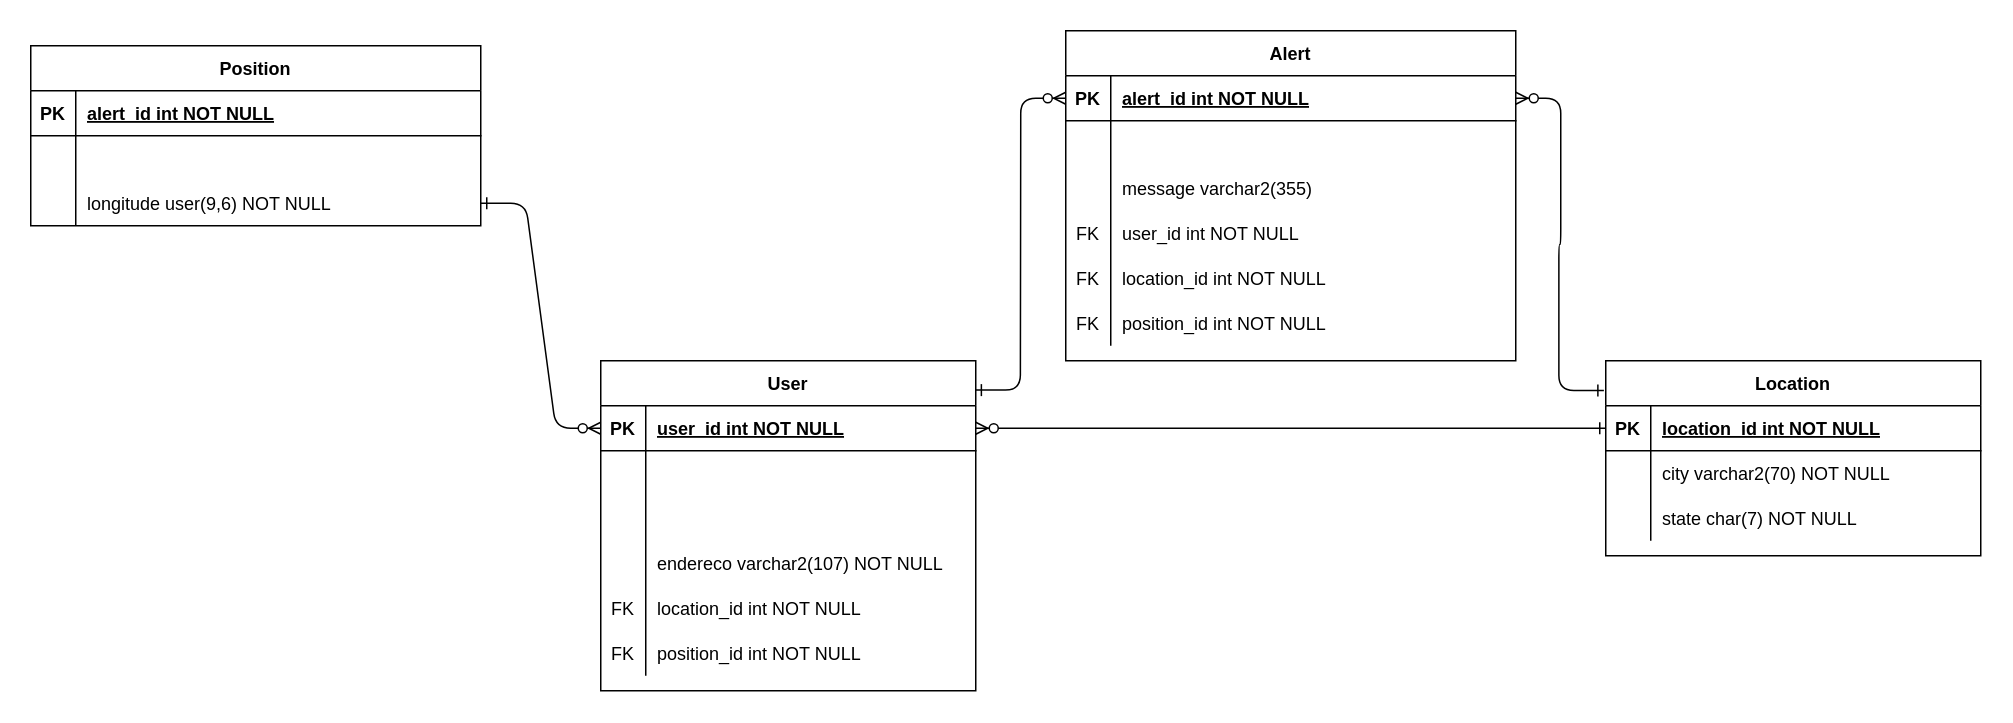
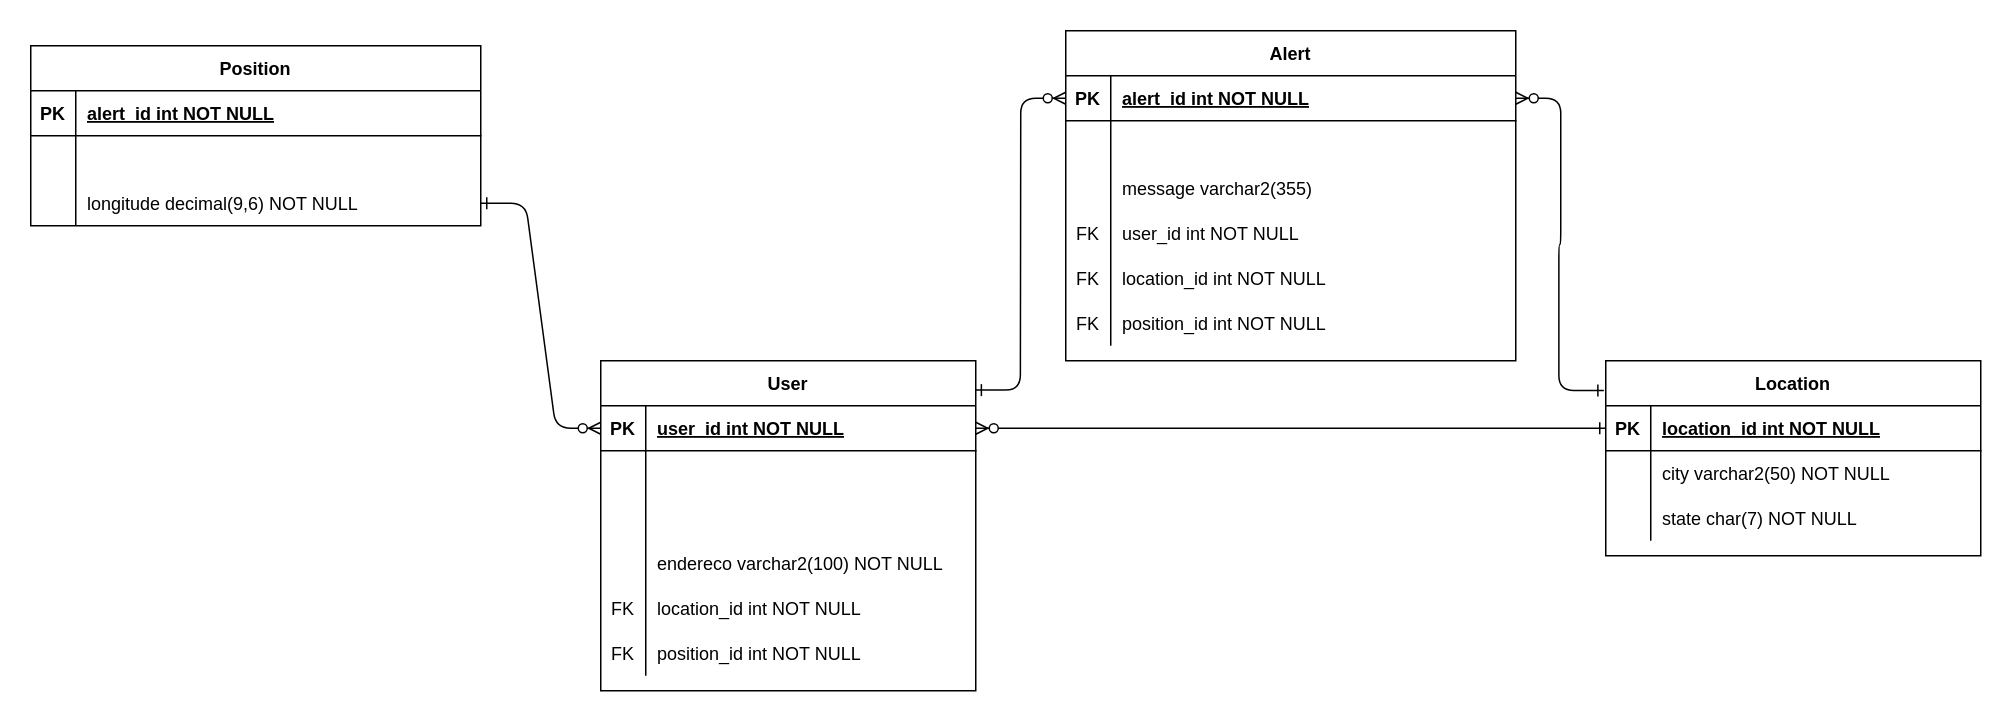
node "longitude user(9,6) NOT NULL": label "longitude user(9,6) NOT NULL" -> "longitude decimal(9,6) NOT NULL"
node "city varchar2(70) NOT NULL": label "city varchar2(70) NOT NULL" -> "city varchar2(50) NOT NULL"
node "endereco varchar2(107) NOT NULL": label "endereco varchar2(107) NOT NULL" -> "endereco varchar2(100) NOT NULL"
